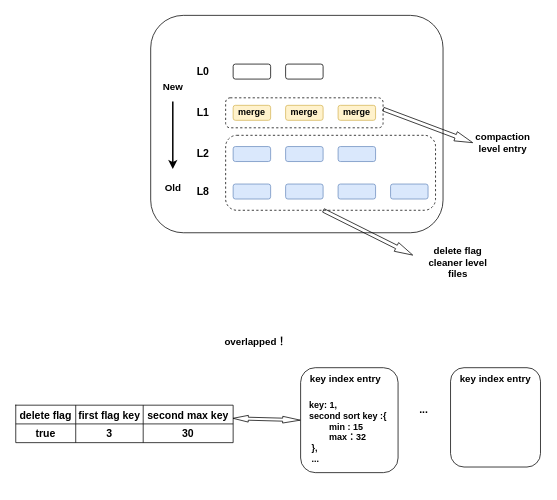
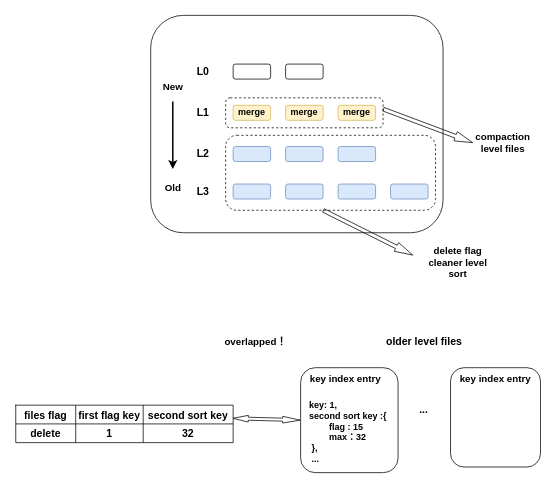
node "compaction level entry": label "compaction level entry" -> "compaction level files"
node "L8": label "L8" -> "L3"
node "delete flag cleaner level files": label "delete flag cleaner level files" -> "delete flag cleaner level sort"
node "older level files": added
node "delete flag": label "delete flag" -> "files flag"
node "second max key": label "second max key" -> "second sort key"
node "true": label "true" -> "delete"
node "3": label "3" -> "1"
node "30": label "30" -> "32"
node "key: 1, second sort key :{ min : 15 max：32 }, ...": label "key: 1, second sort key :{ min : 15 max：32 }, ..." -> "key: 1, second sort key :{ flag : 15 max：32 }, ..."
